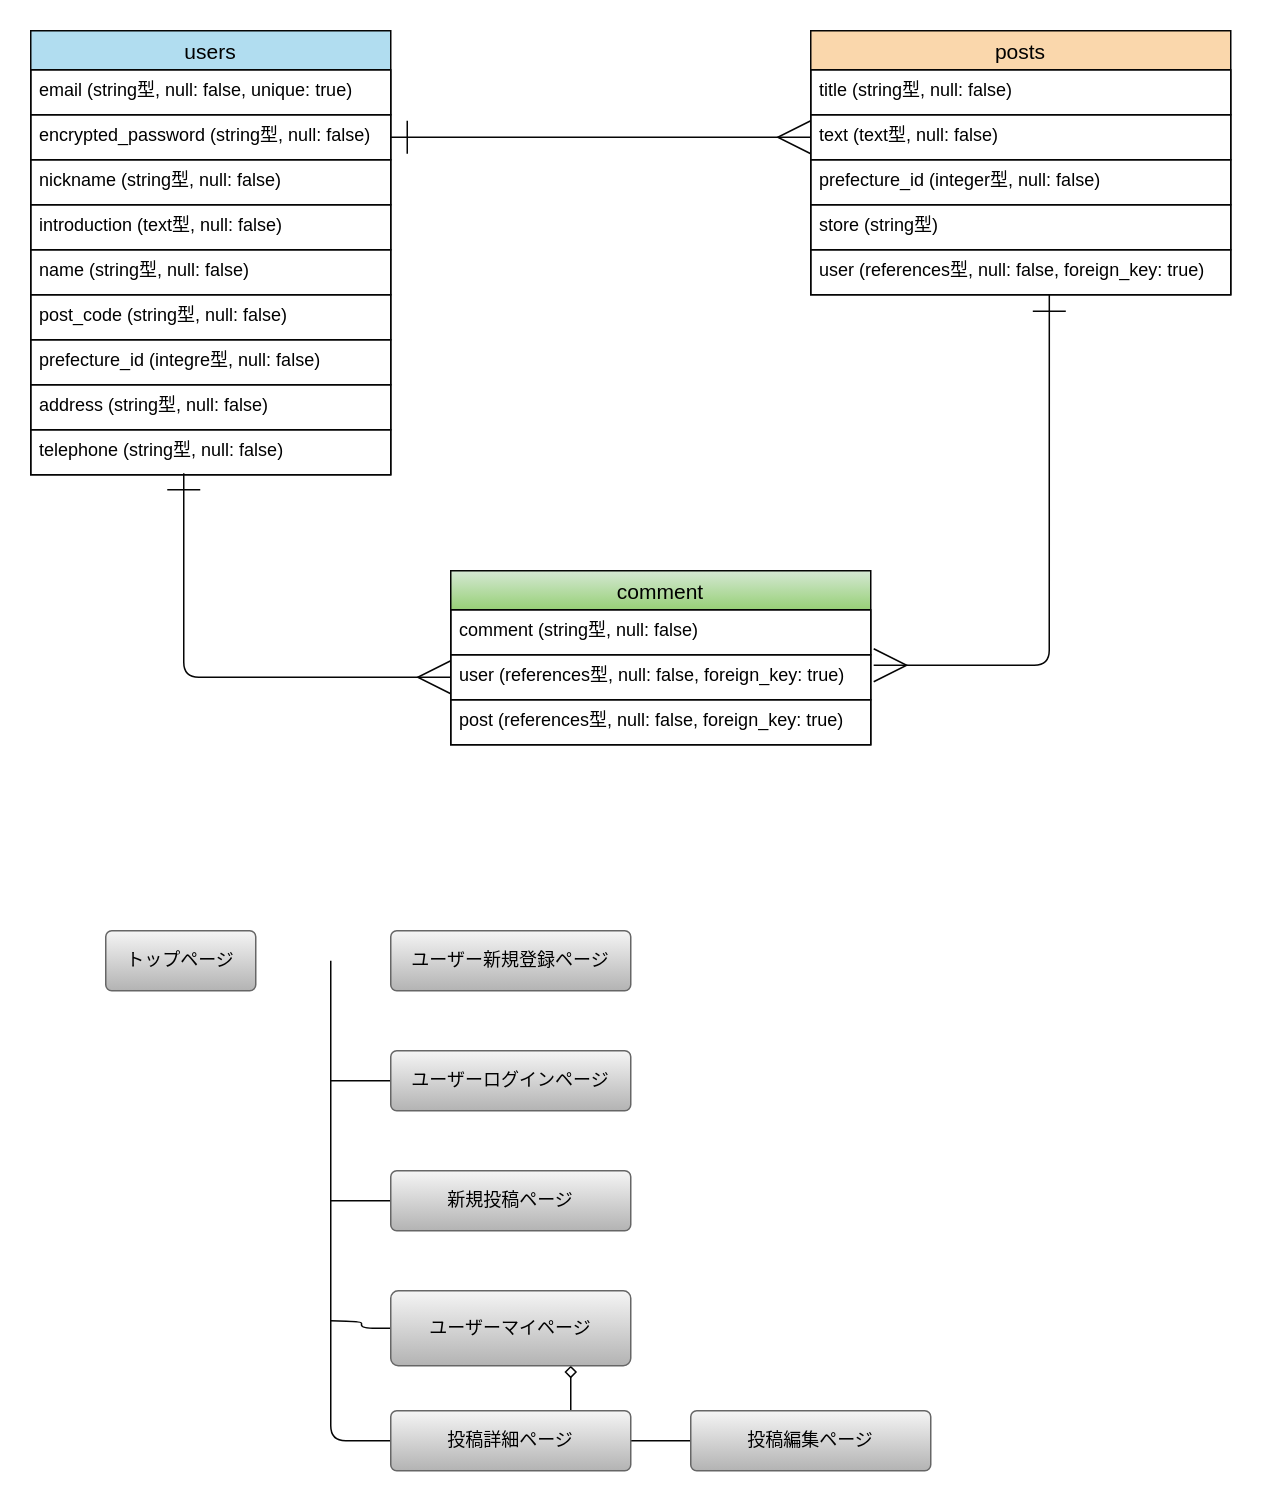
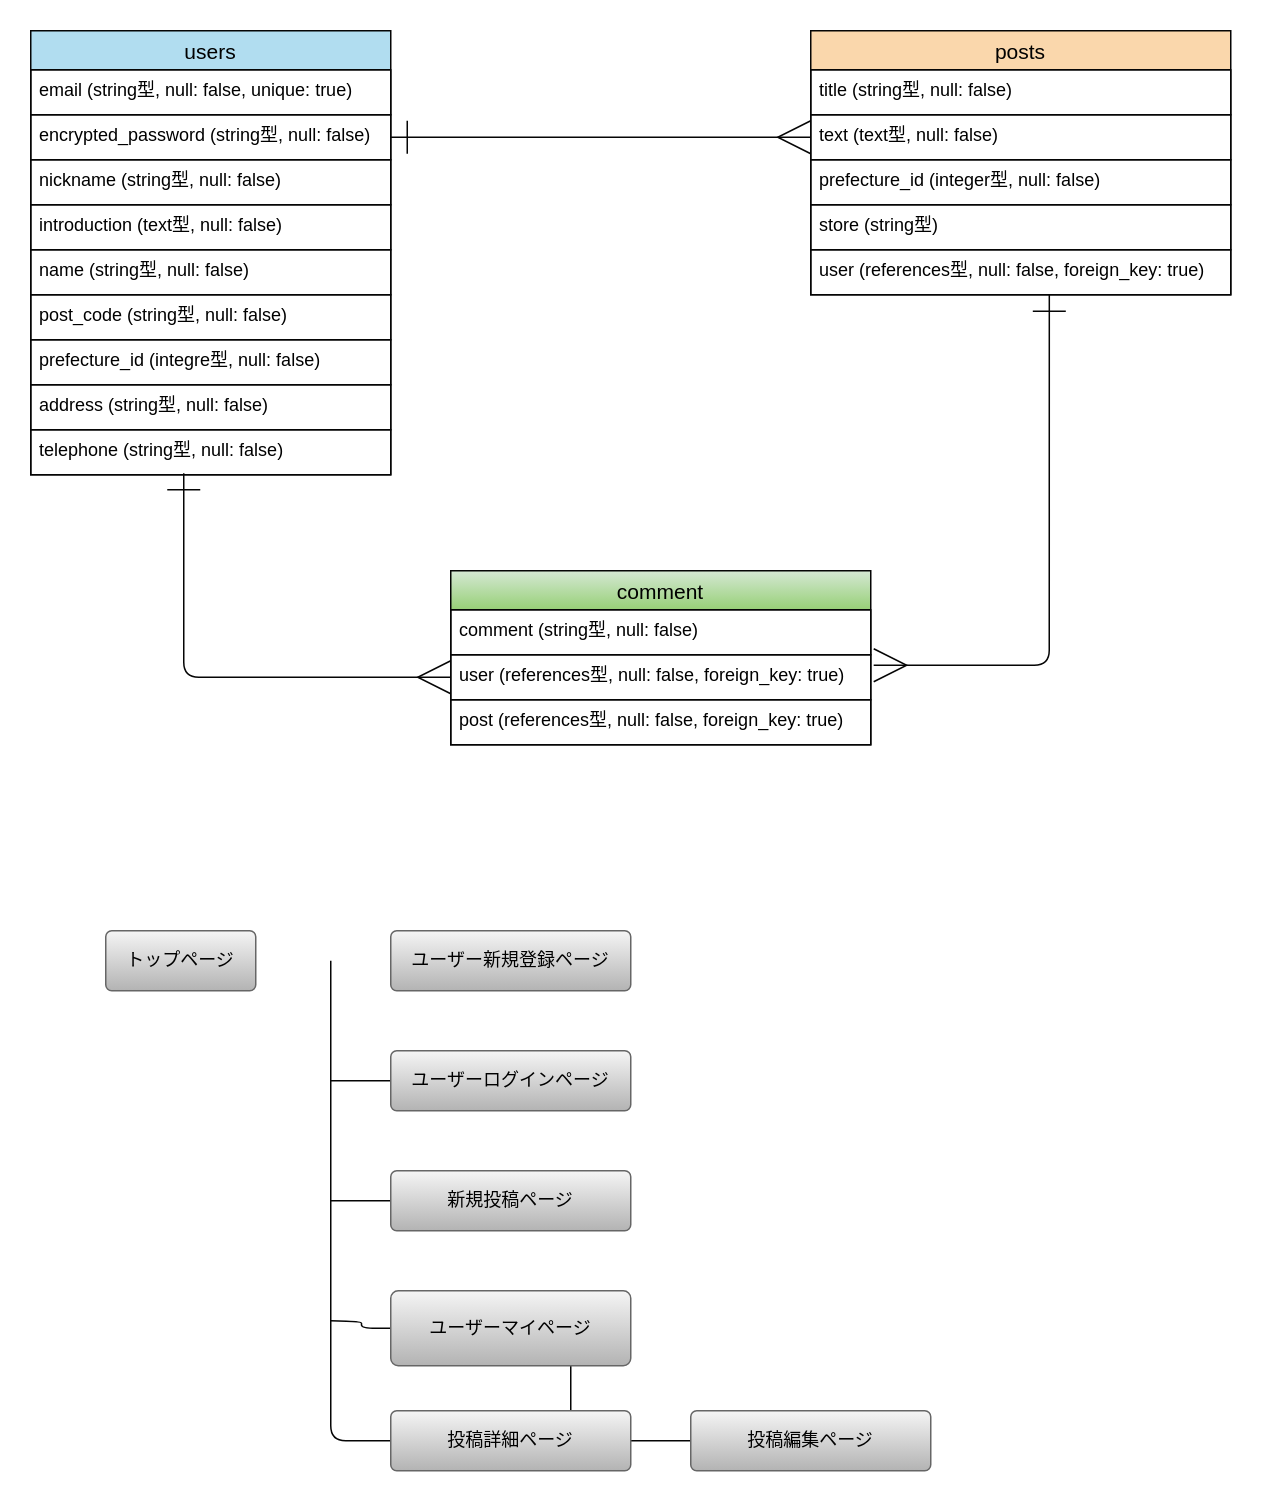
edge "投稿詳細ページ" -> "ユーザーマイページ": arrowhead diamond -> none
